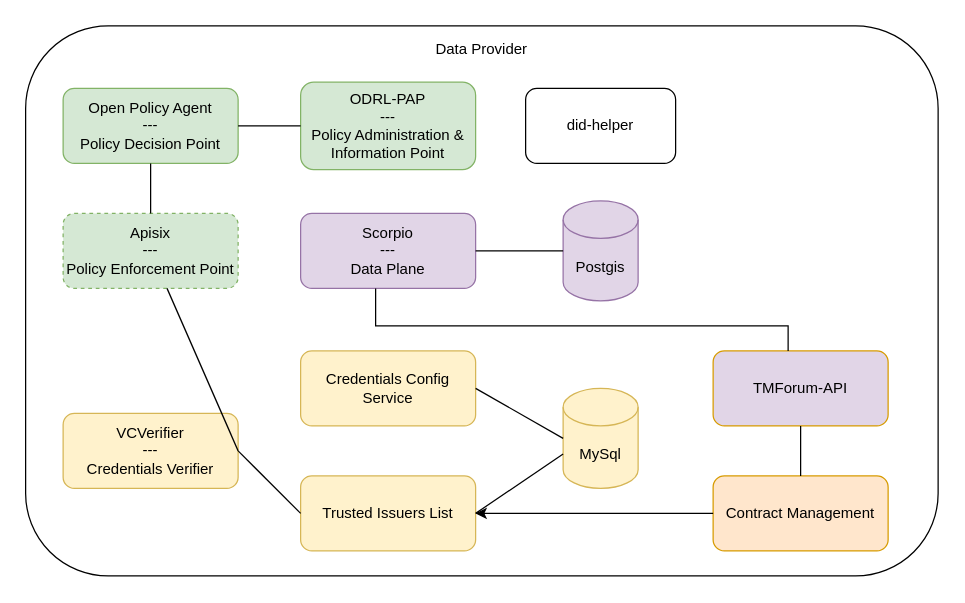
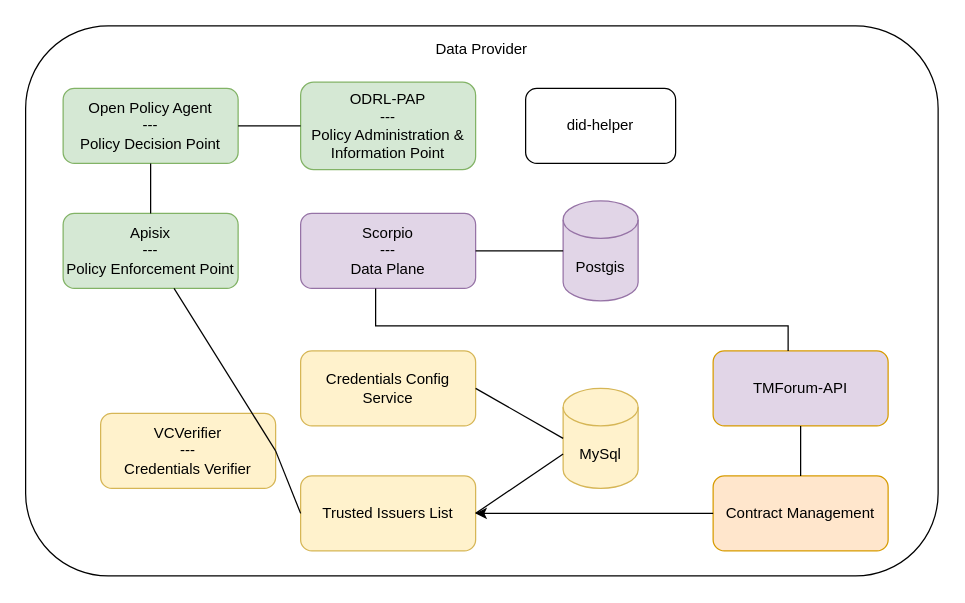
node "Apisix --- Policy Enforcement Point": style dashed -> solid
node "VCVerifier --- Credentials Verifier": moved (151, 451) -> (188, 451)
